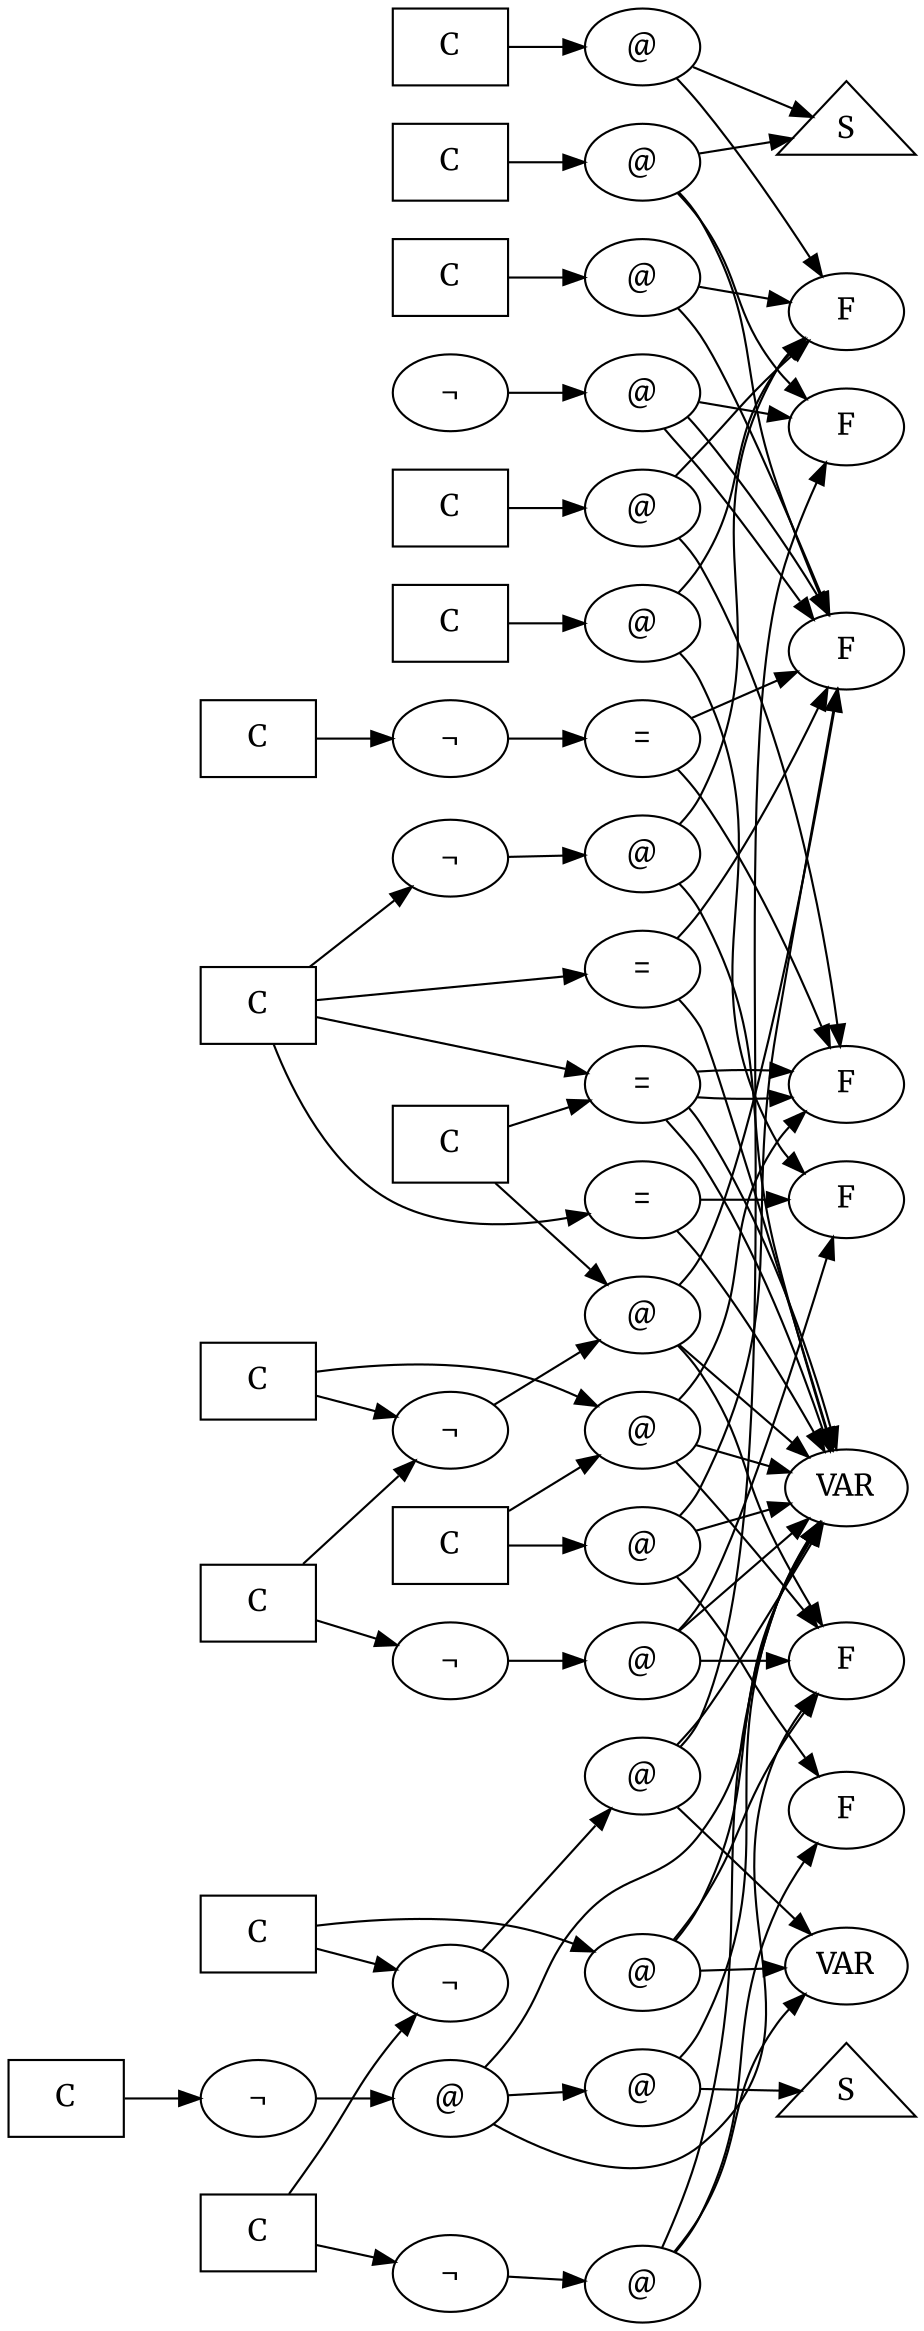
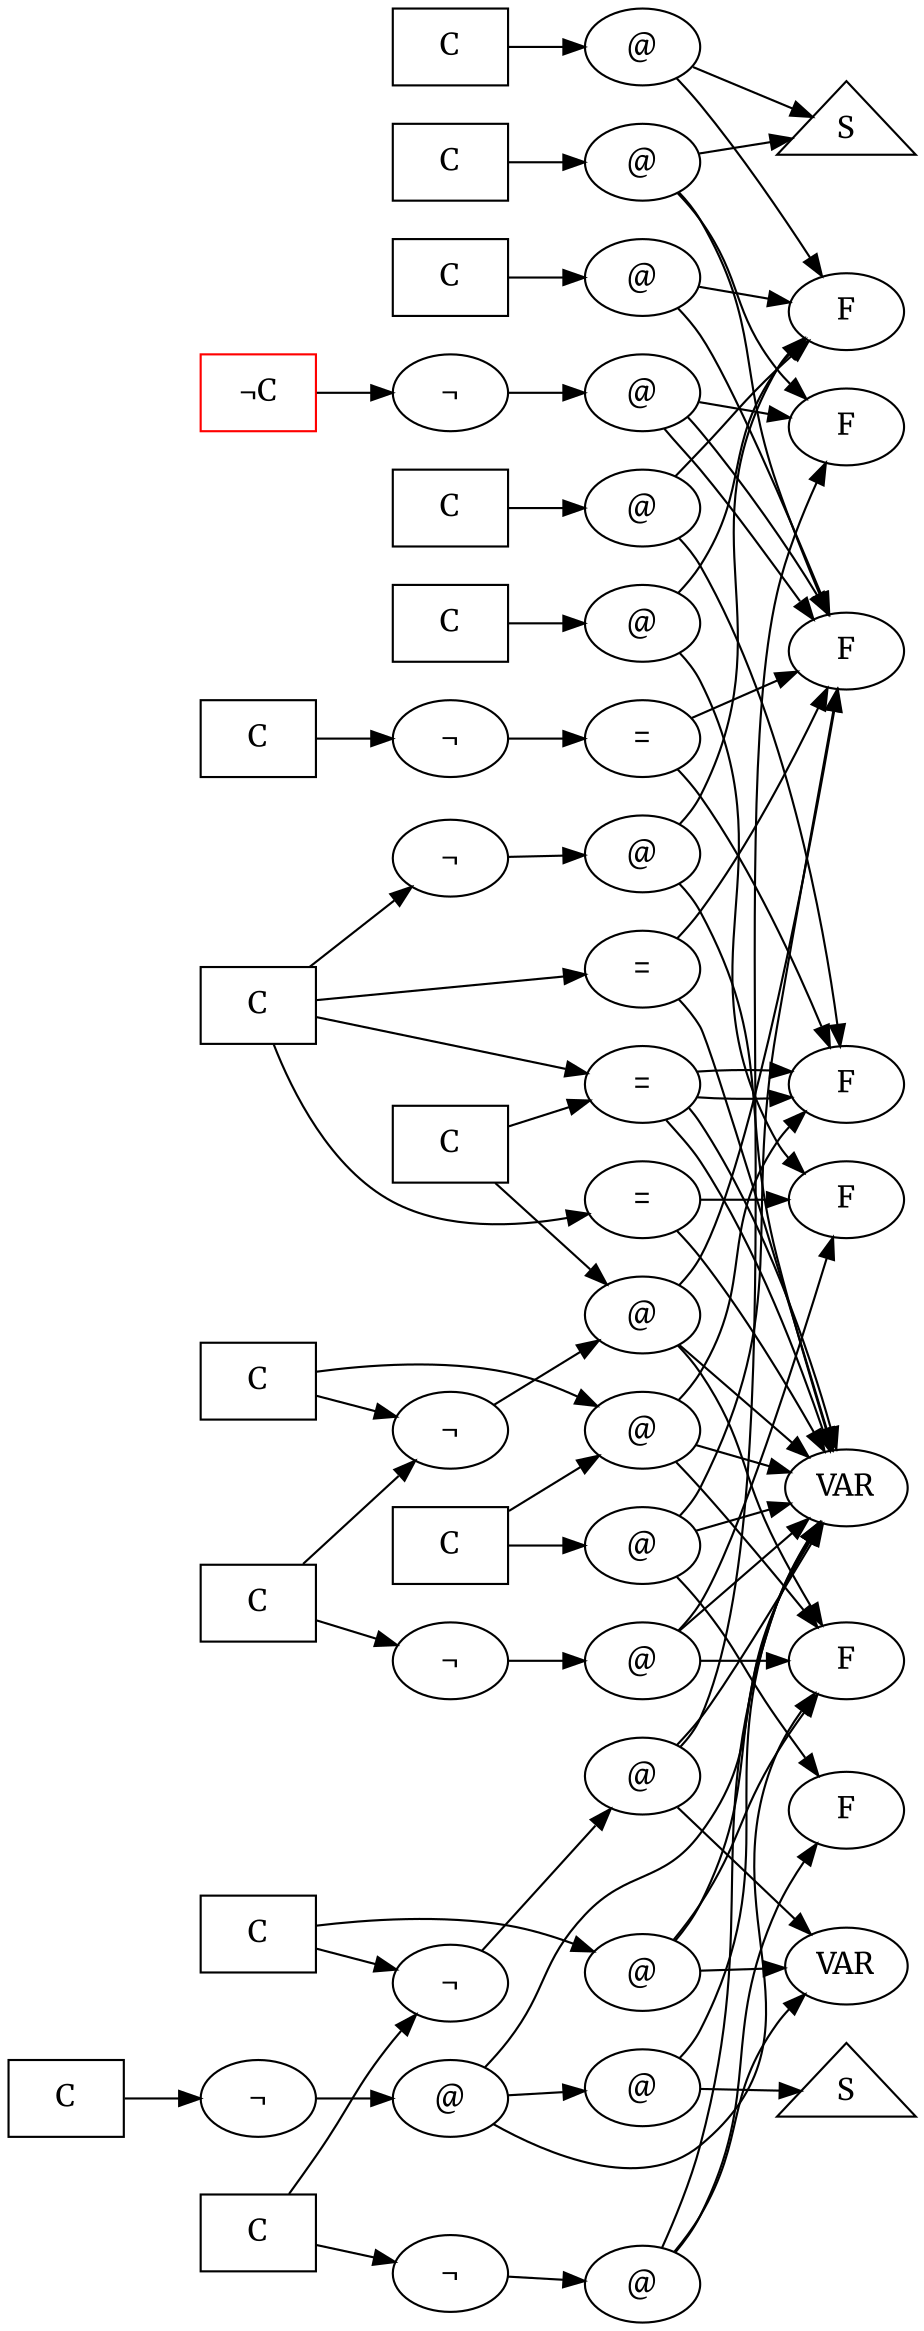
node "¬C": added
